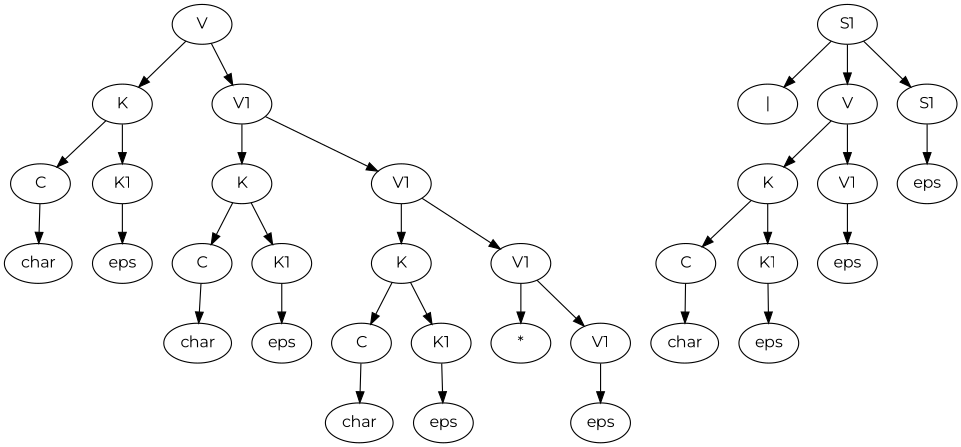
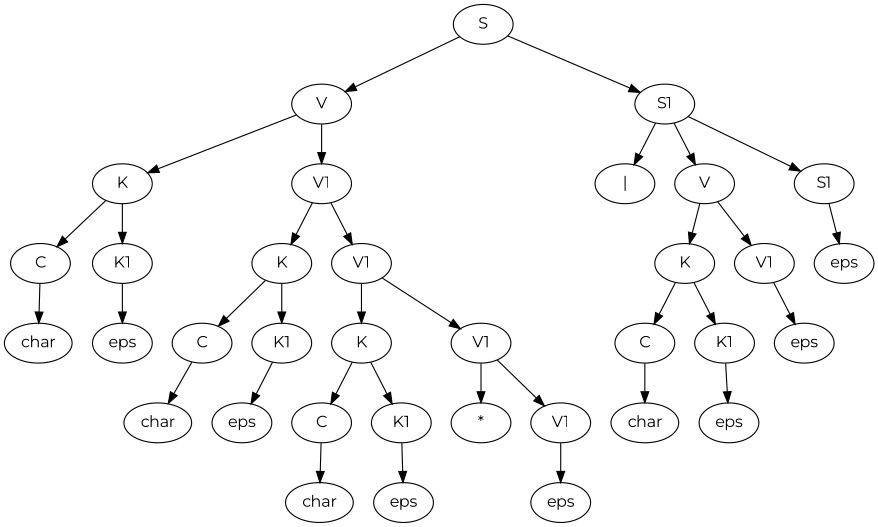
node "S": added
